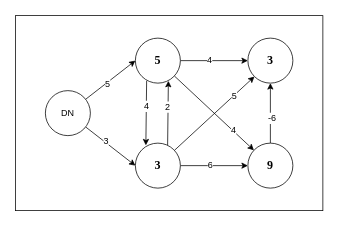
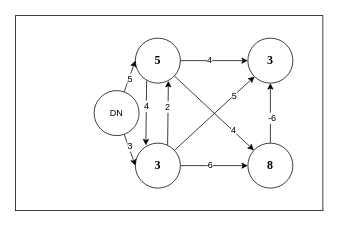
node "DN": moved (68, 113) -> (117, 113)
node "9": label "9" -> "8"
